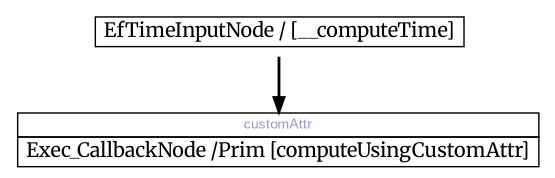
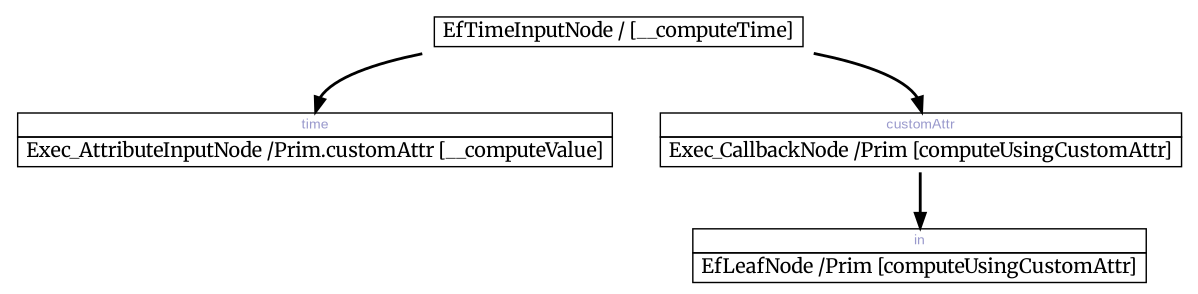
node "time": added
node "in": added
